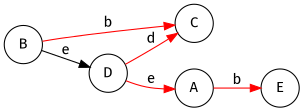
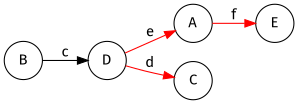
edge "B" -> "C": removed, label "b"
edge "B" -> "D": label "e" -> "c"
edge "A" -> "E": label "b" -> "f"
